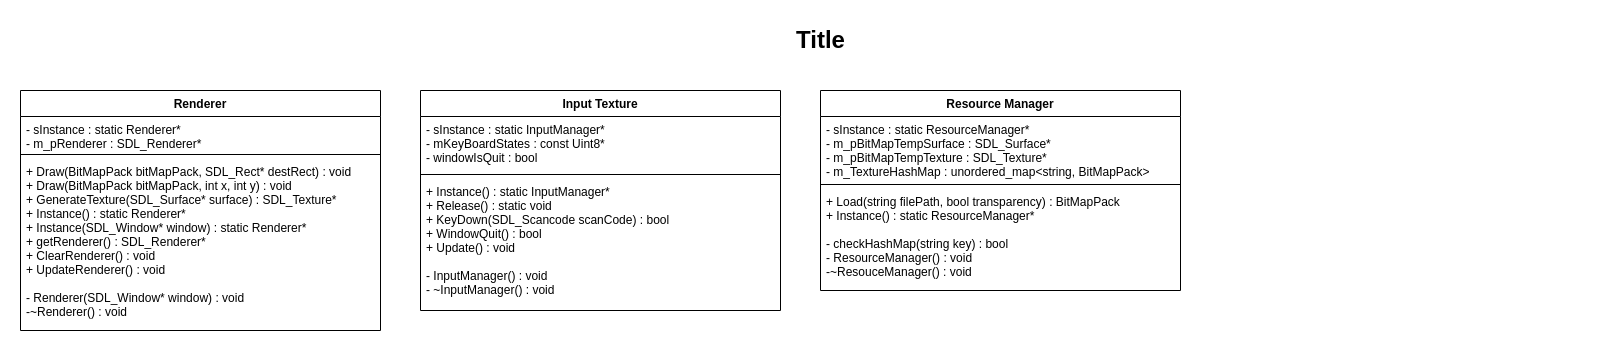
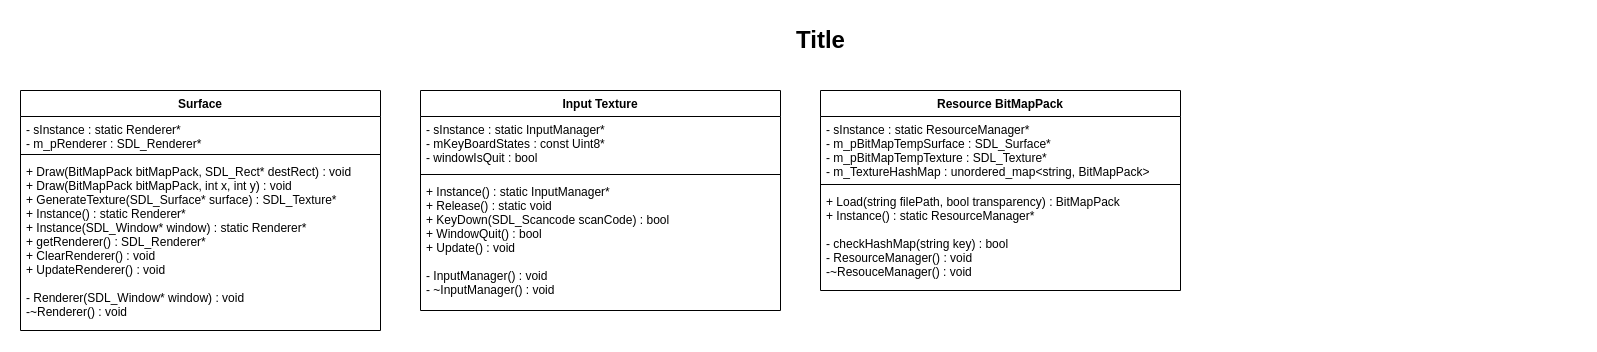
node "Renderer": label "Renderer" -> "Surface"
node "Resource Manager": label "Resource Manager" -> "Resource BitMapPack"
